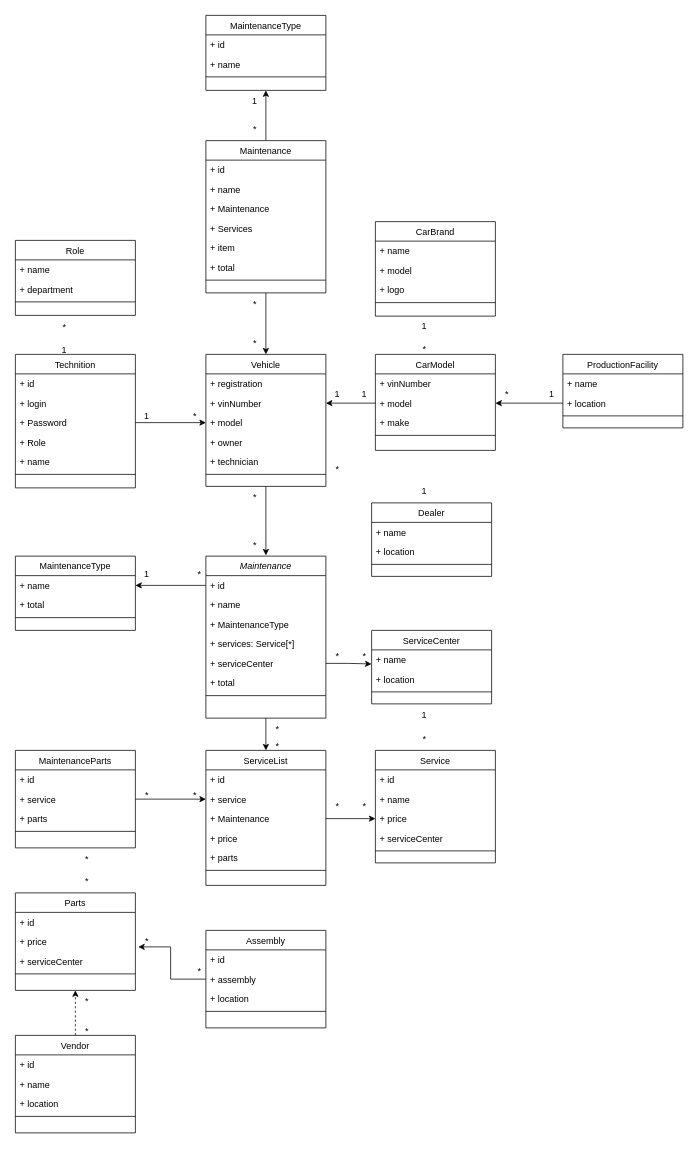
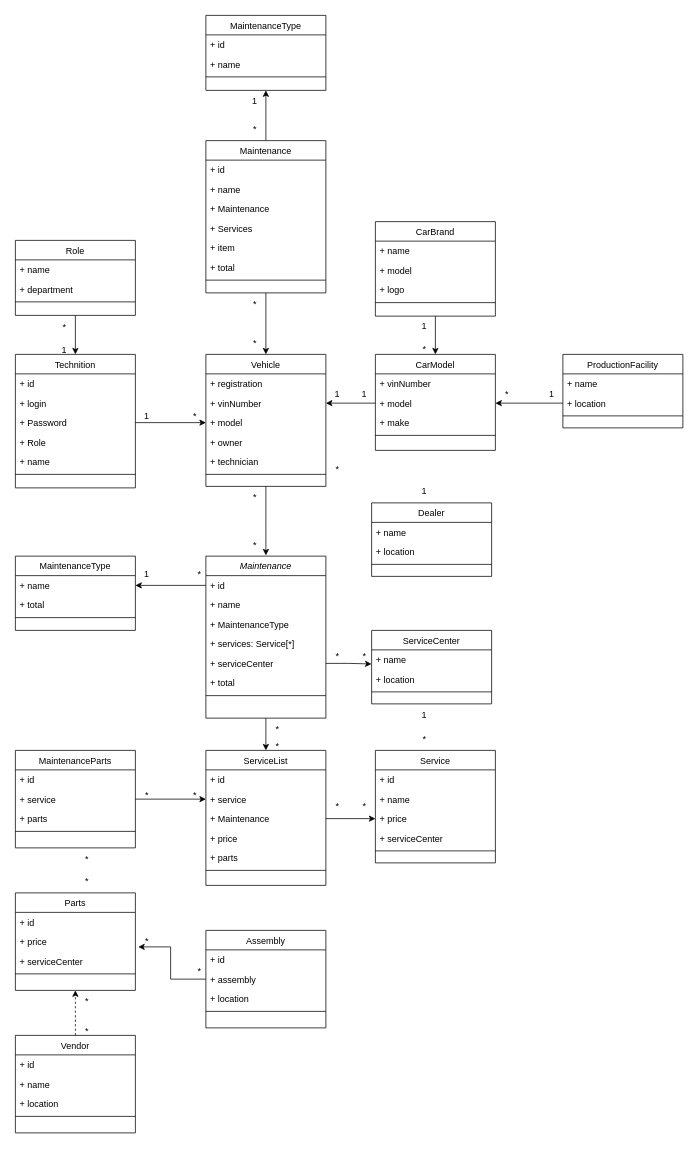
edge "Role" -> "Technition": added
edge "CarBrand" -> "CarModel": added
